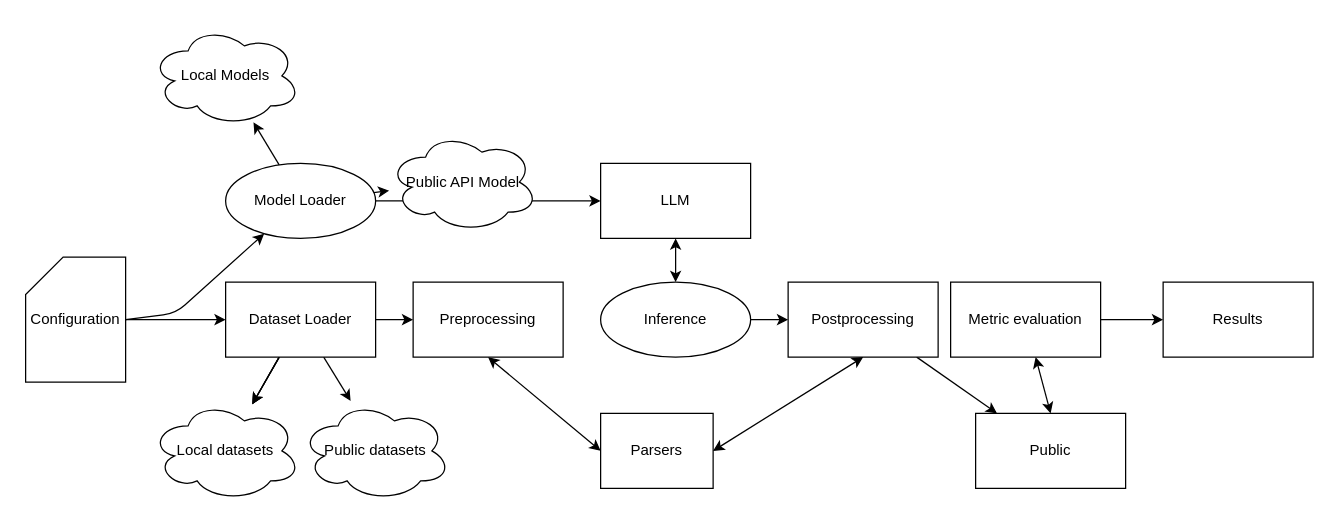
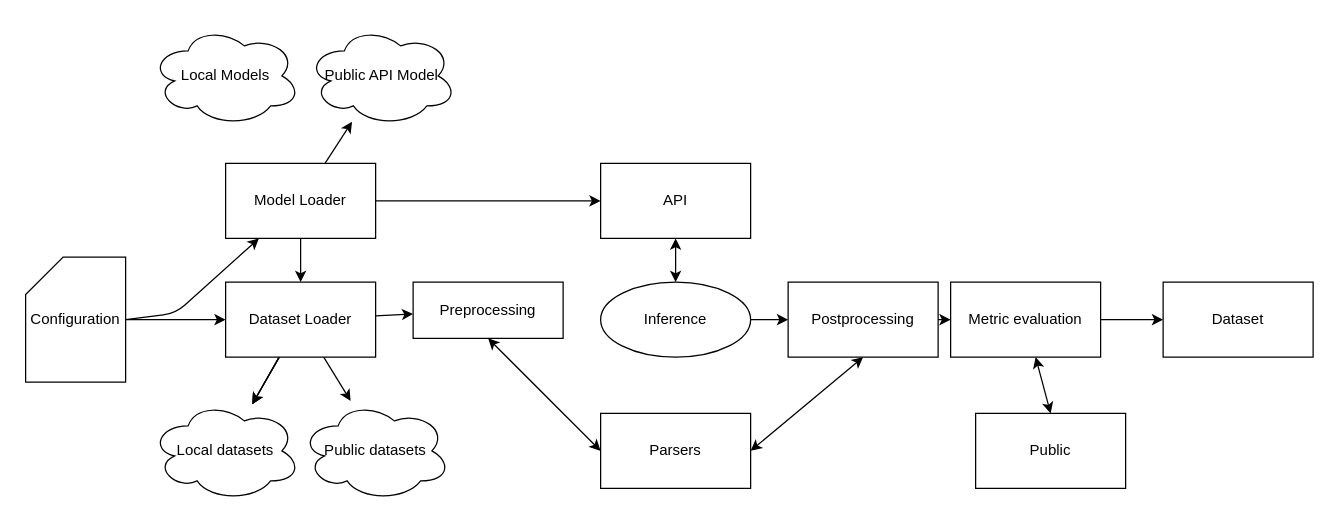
edge "Model Loader" -> "Local Models": now "Model Loader" -> "Dataset Loader"
node "Public API Model": moved (463, 182) -> (382, 76)
node "Model Loader": shape ellipse -> rectangle
node "LLM": label "LLM" -> "API"
node "Preprocessing": size 150x75 -> 150x56
node "Results": label "Results" -> "Dataset"
edge "Postprocessing" -> "Public": now "Postprocessing" -> "Metric evaluation"
node "Parsers": size 113x75 -> 150x75
